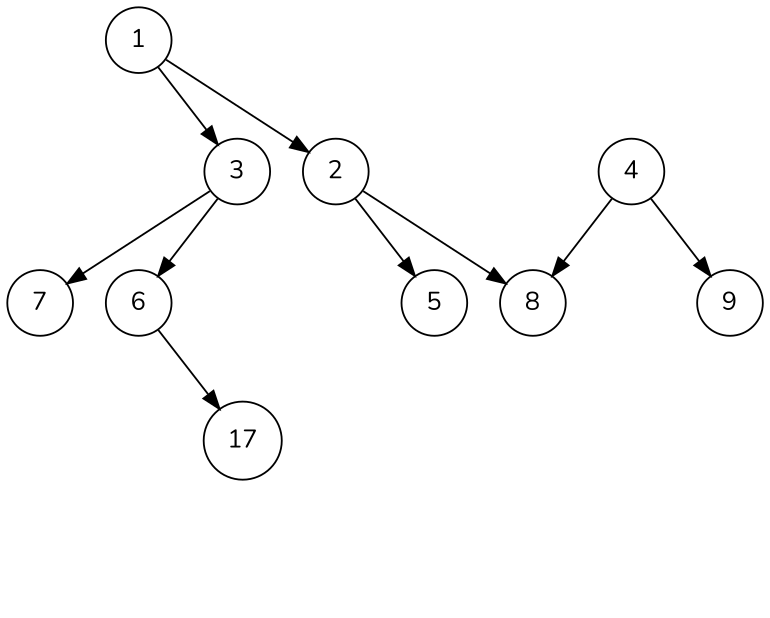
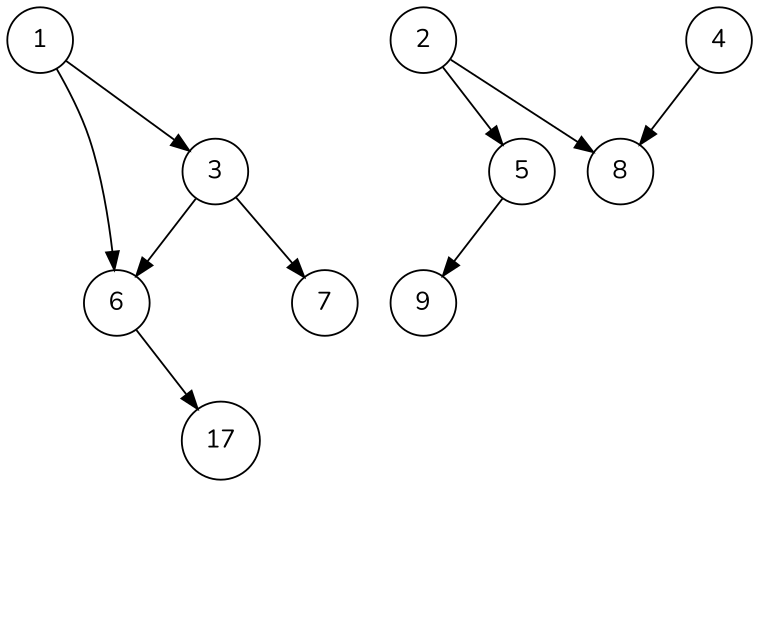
edge "1" -> "2": now "1" -> "6"
edge "4" -> "9": now "5" -> "9"
